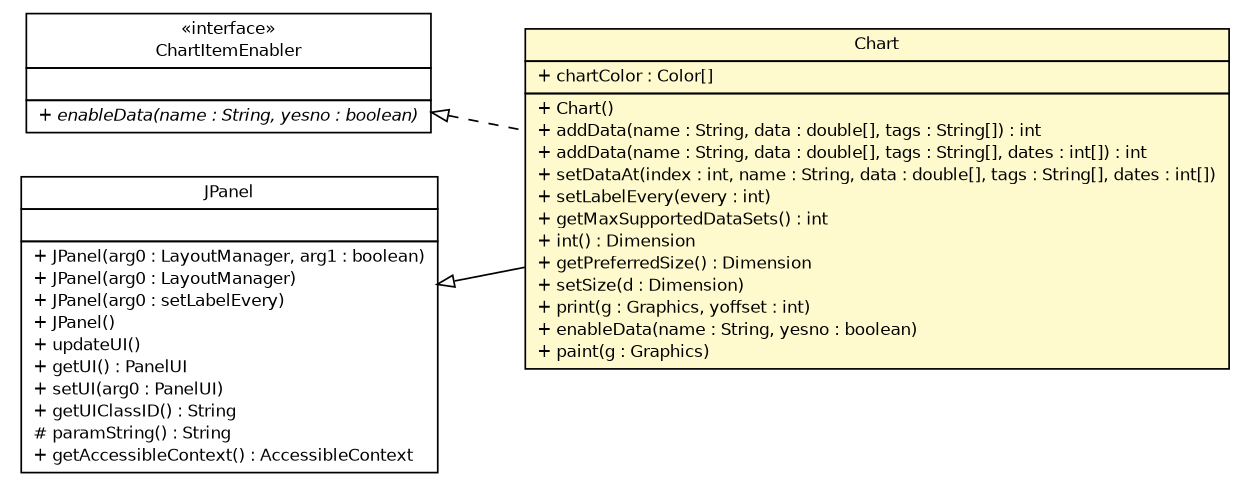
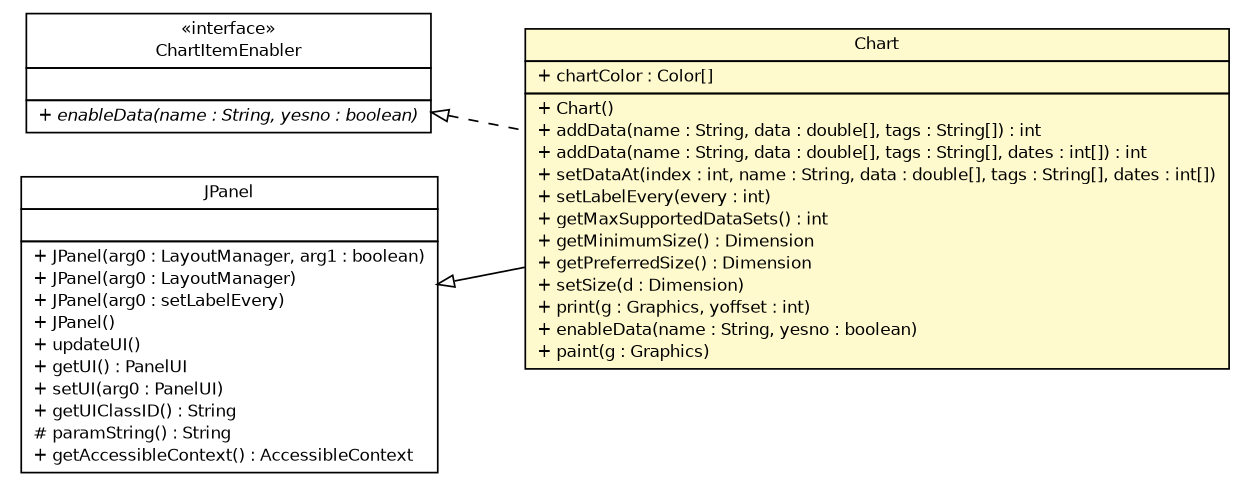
node "Chart": text "+ int() : Dimension" -> "+ getMinimumSize() : Dimension"
